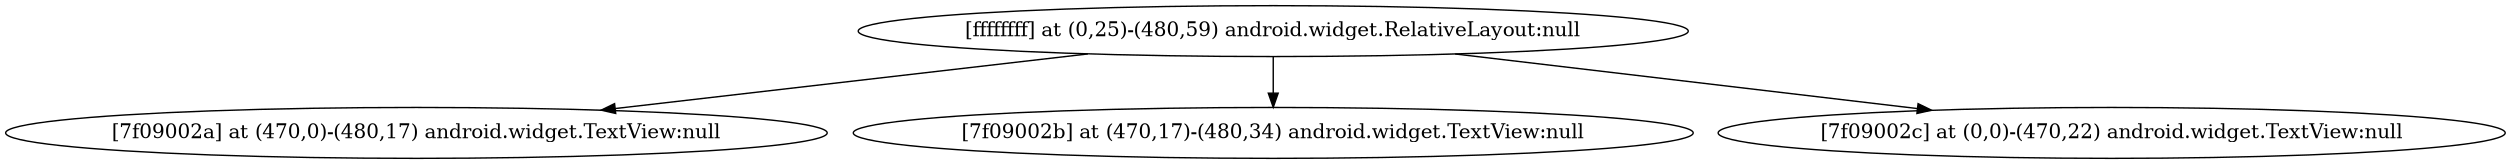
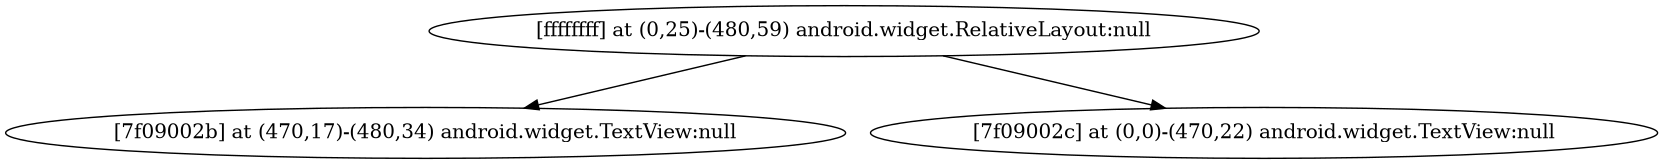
node "[7f09002a] at (470,0)-(480,17) android.widget.TextView:null": removed
